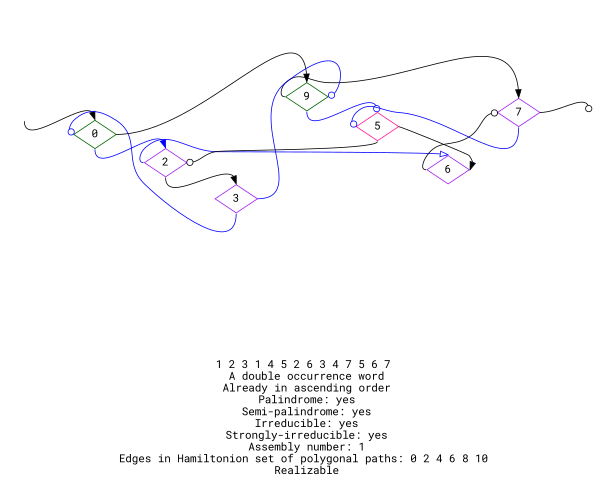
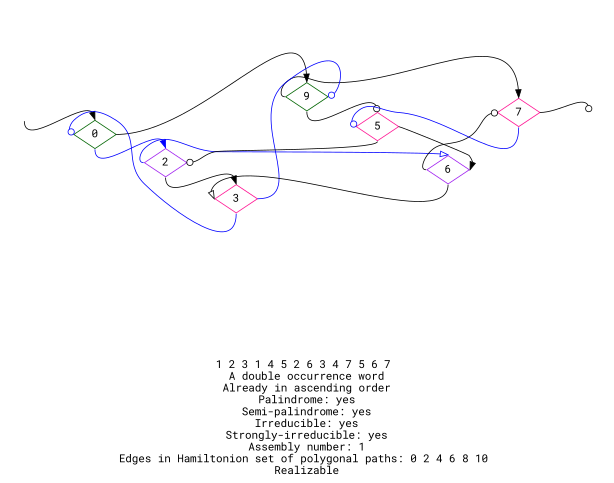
node "7": color purple -> deeppink
edge "9" -> "5": color blue -> black
edge "6" -> "3": added
node "3": color purple -> deeppink
